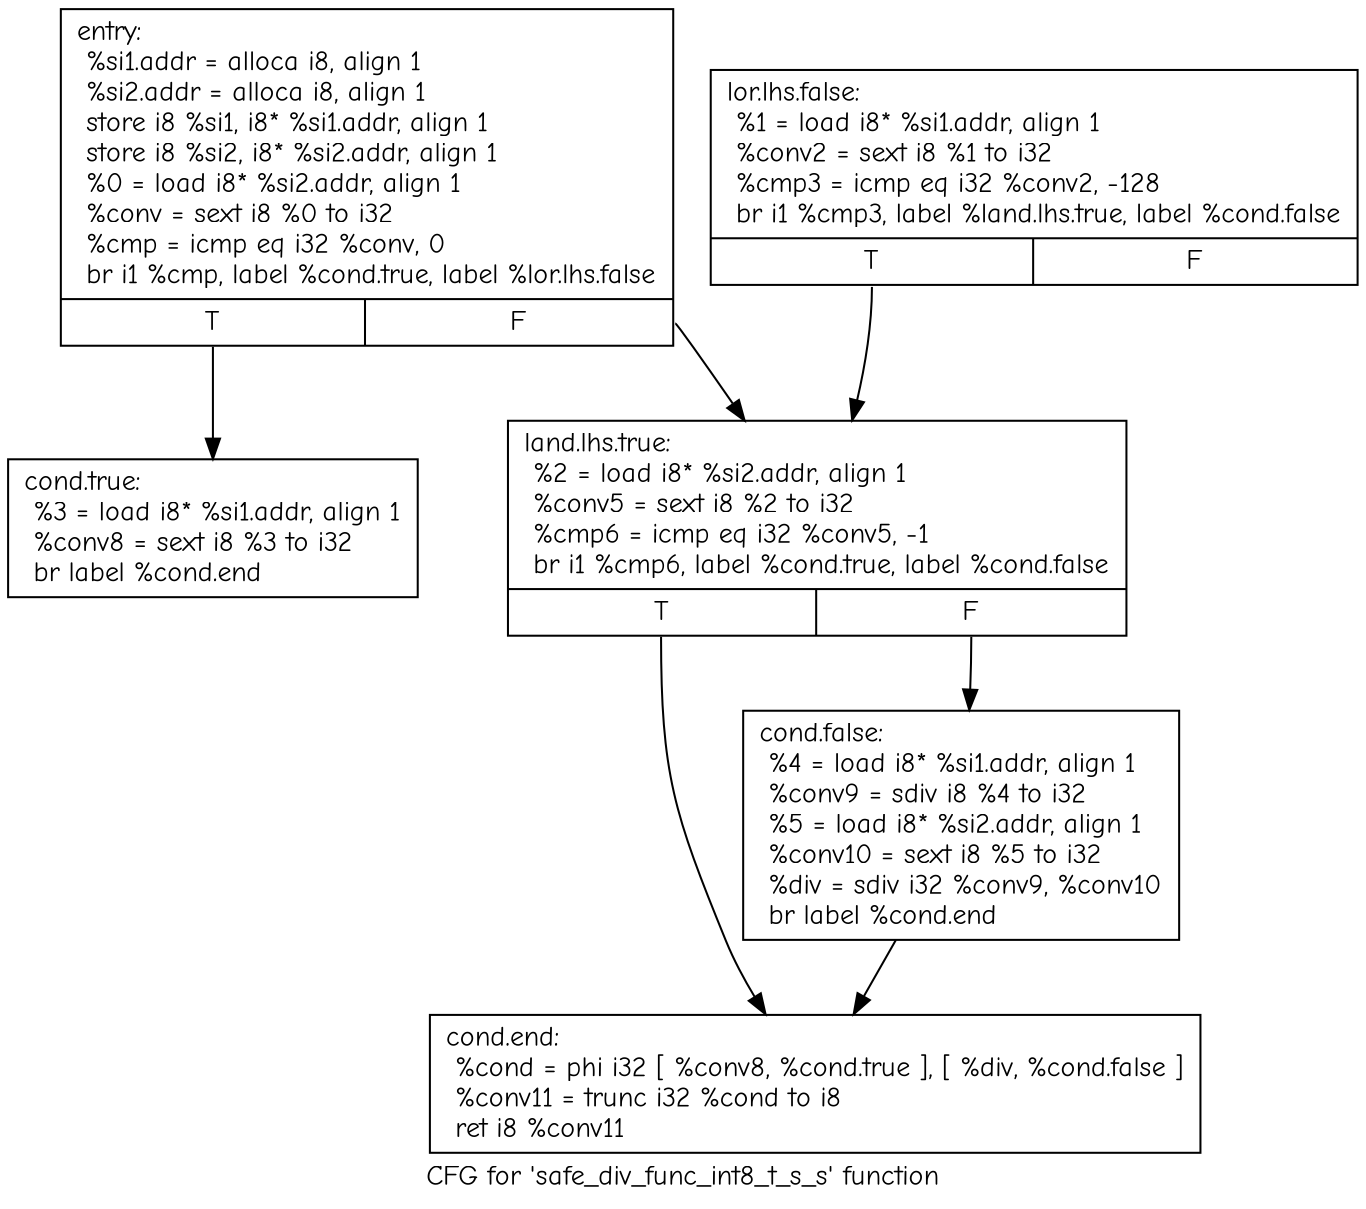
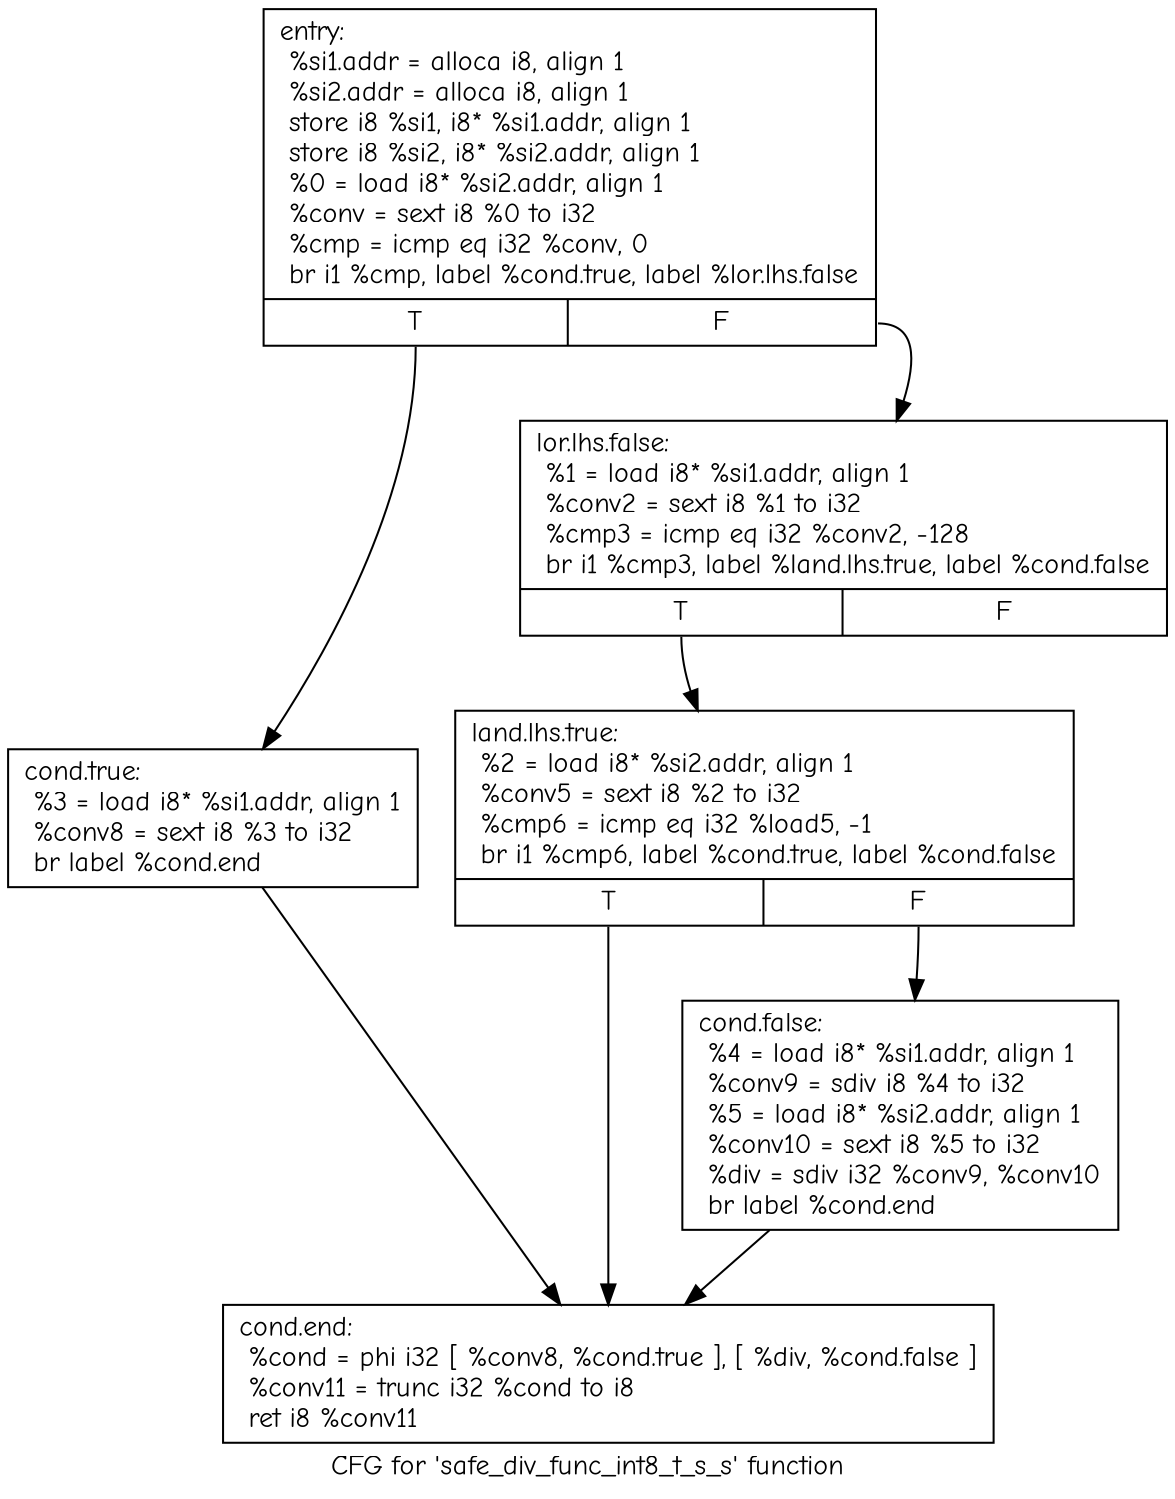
edge "entry:" -> "land.lhs.true:": now "entry:" -> "lor.lhs.false:"
node "land.lhs.true:": text "%cmp6 = icmp eq i32 %conv5, -1" -> "%cmp6 = icmp eq i32 %load5, -1"
edge "cond.true:" -> "cond.end:": added
